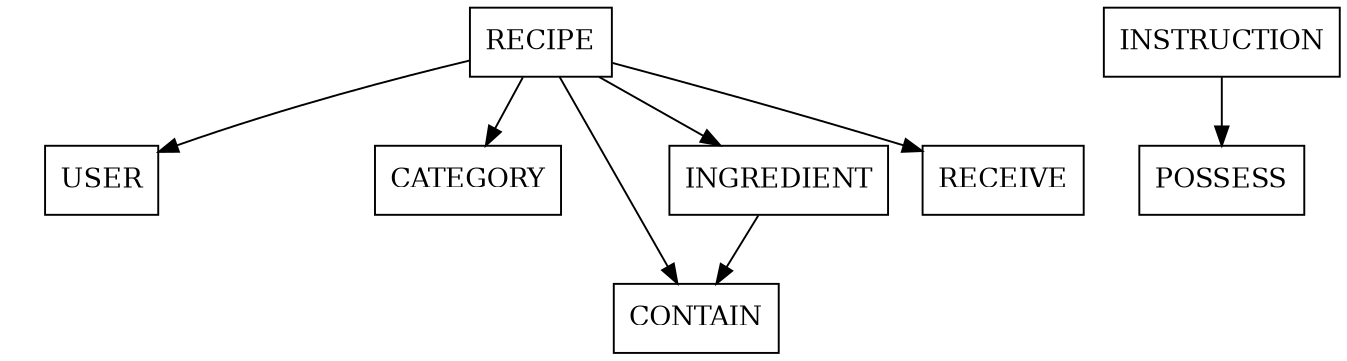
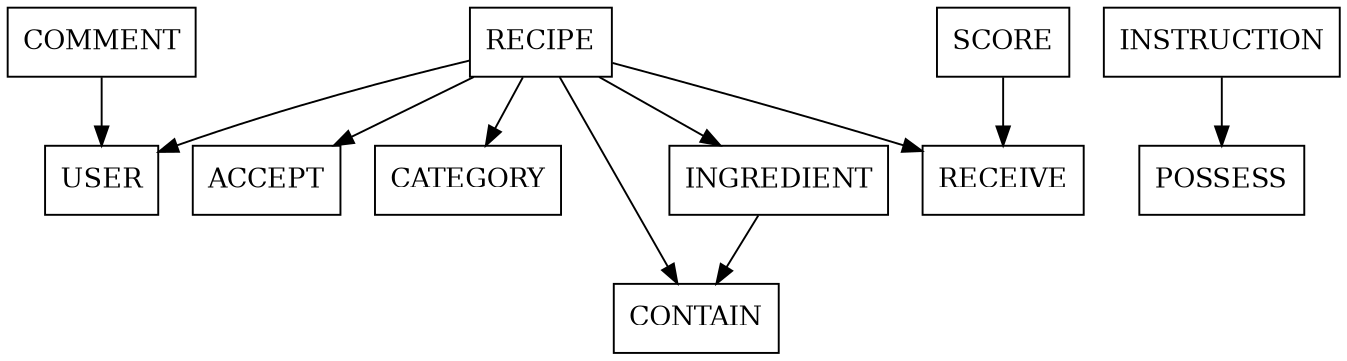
node "COMMENT": added
node "SCORE": added
node "ACCEPT": added
